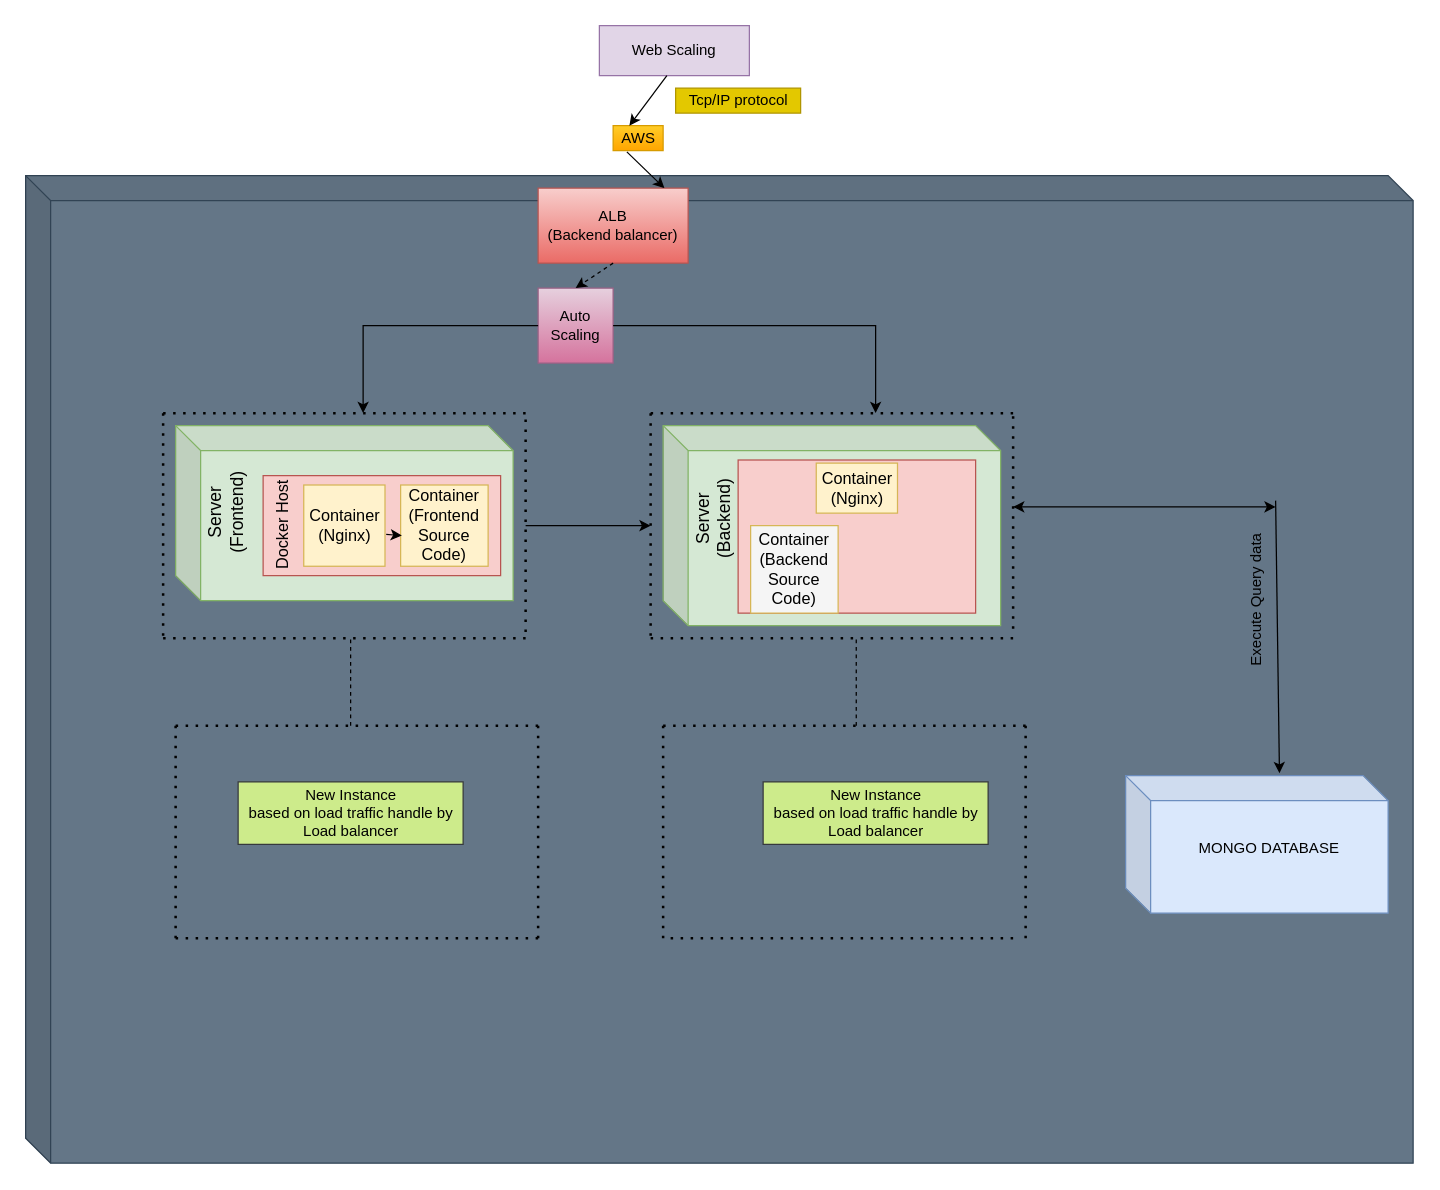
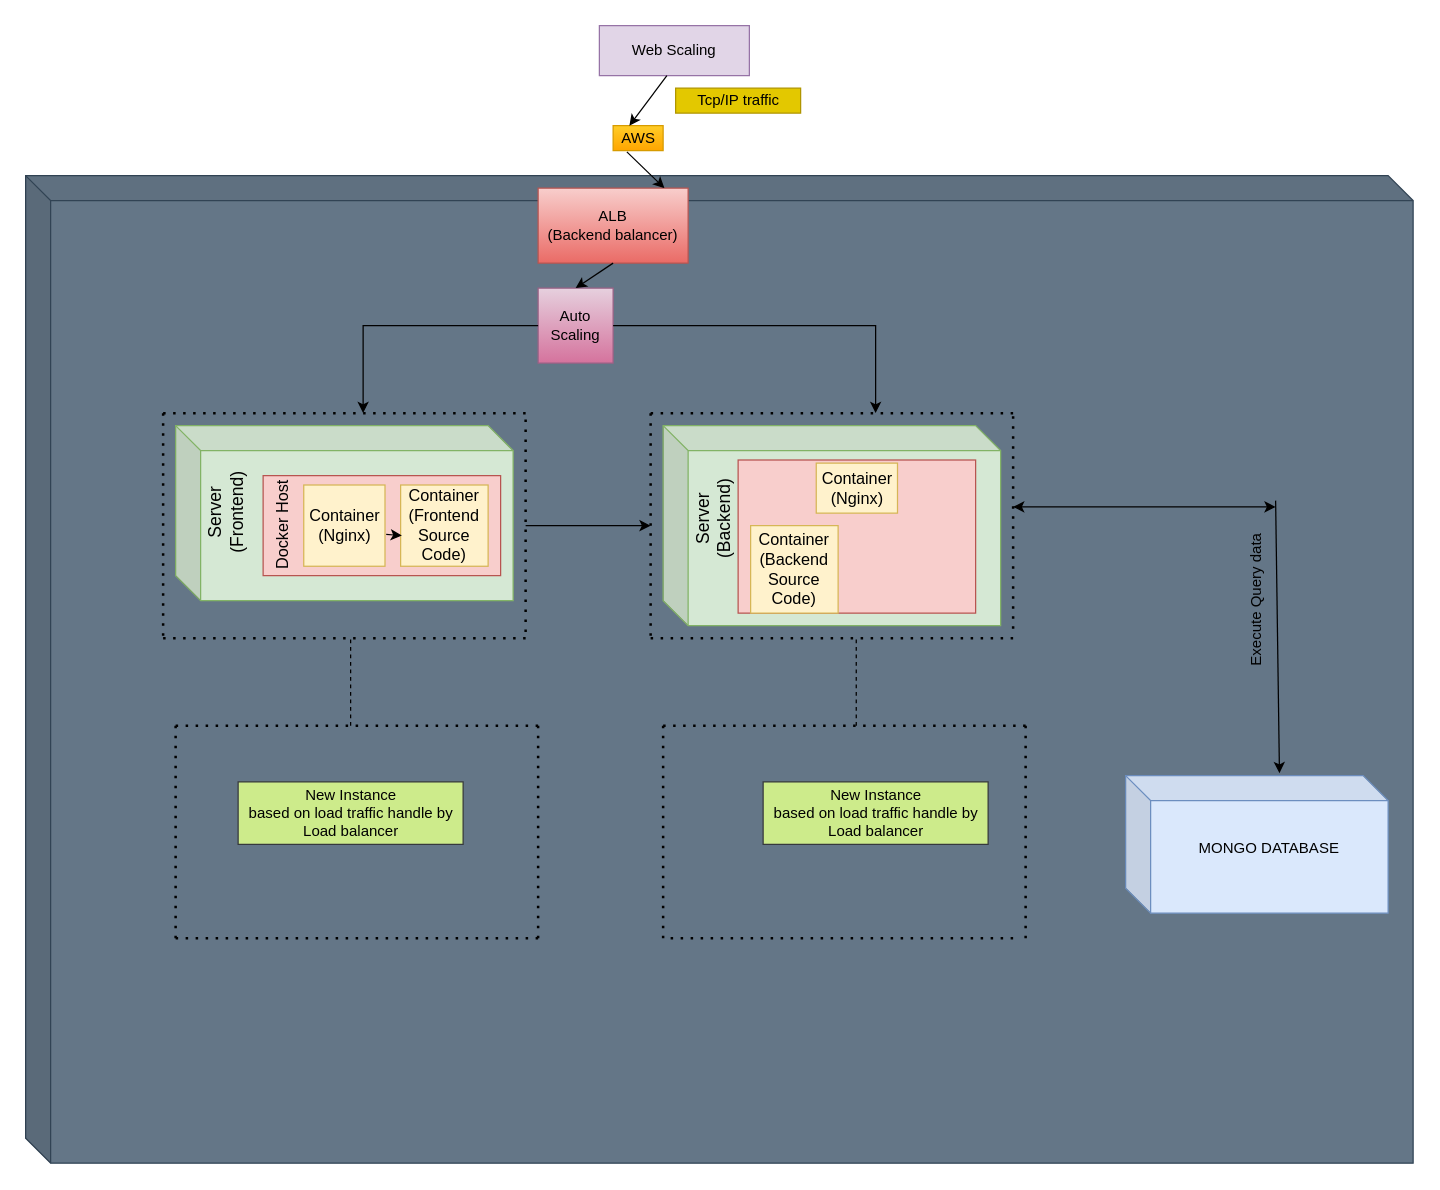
node "Tcp/IP protocol": label "Tcp/IP protocol" -> "Tcp/IP traffic"
edge "ALB (Backend balancer)" -> "Auto Scaling": style dashed -> solid
node "Container (Backend Source Code)": fillcolor #f5f5f5 -> #fff2cc
